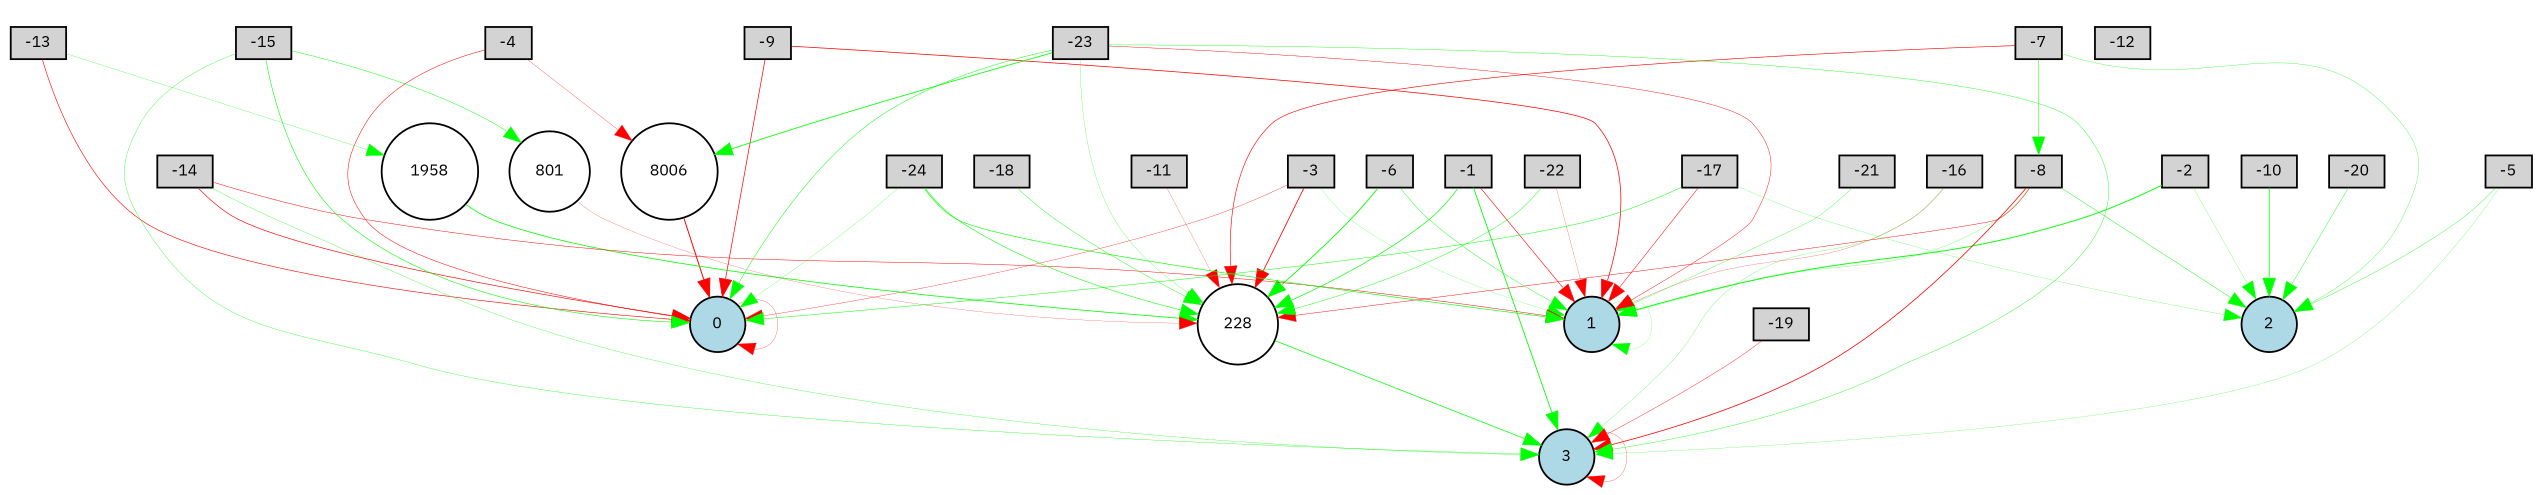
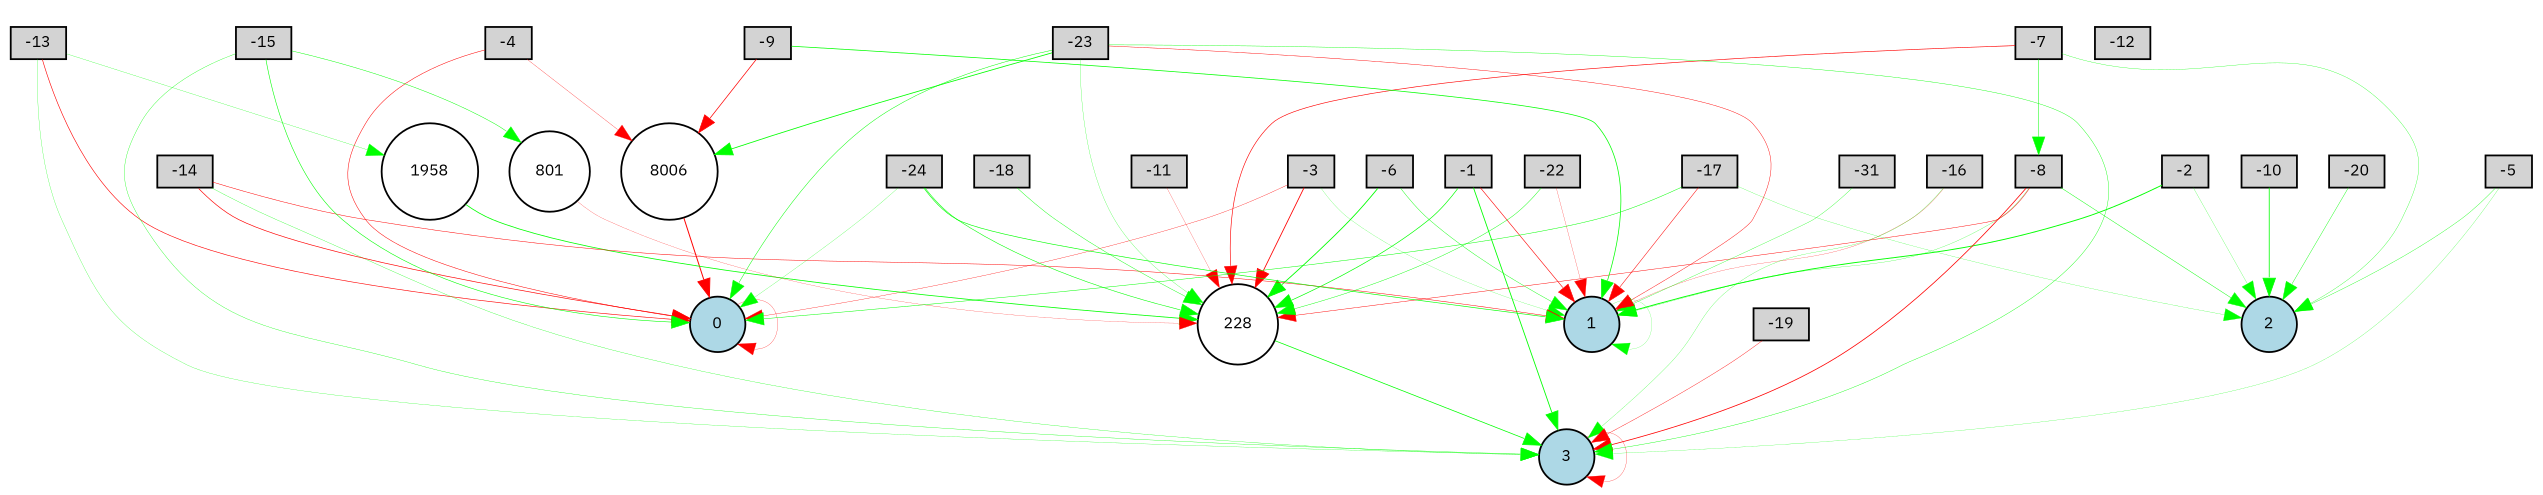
edge "-9" -> "1": color red -> green
edge "-9" -> "0": now "-9" -> "8006"
node "-21": label "-21" -> "-31"
edge "-13" -> "3": added
